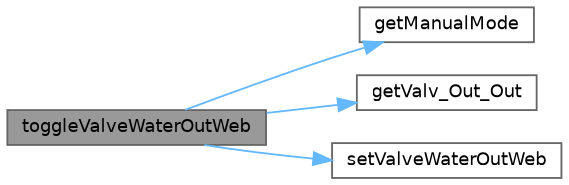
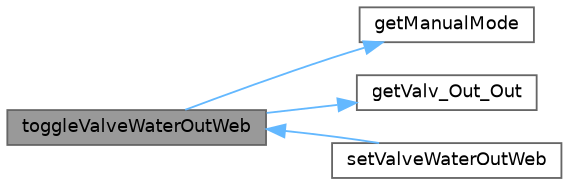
edge "toggleValveWaterOutWeb" -> "setValveWaterOutWeb": reversed
